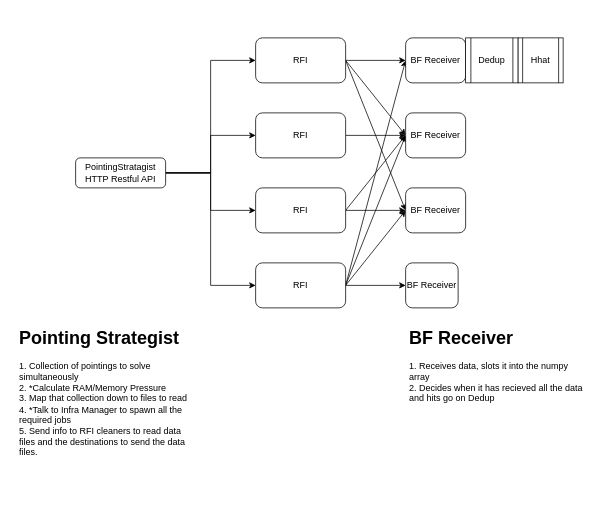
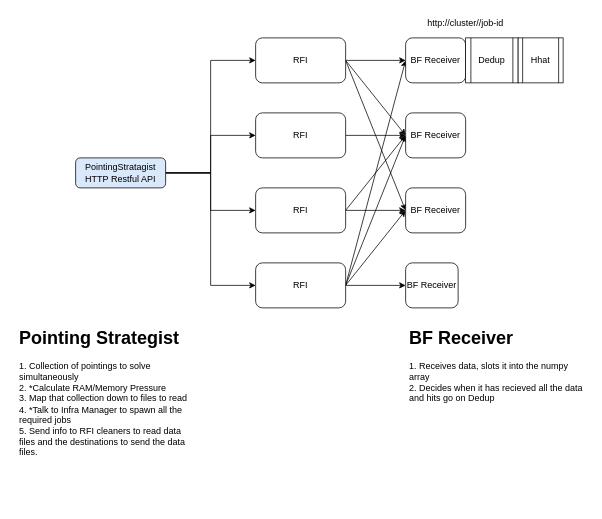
node "http://cluster//job-id": added
node "PointingStratagist HTTP Restful API": fillcolor #ffffff -> #dae8fc
